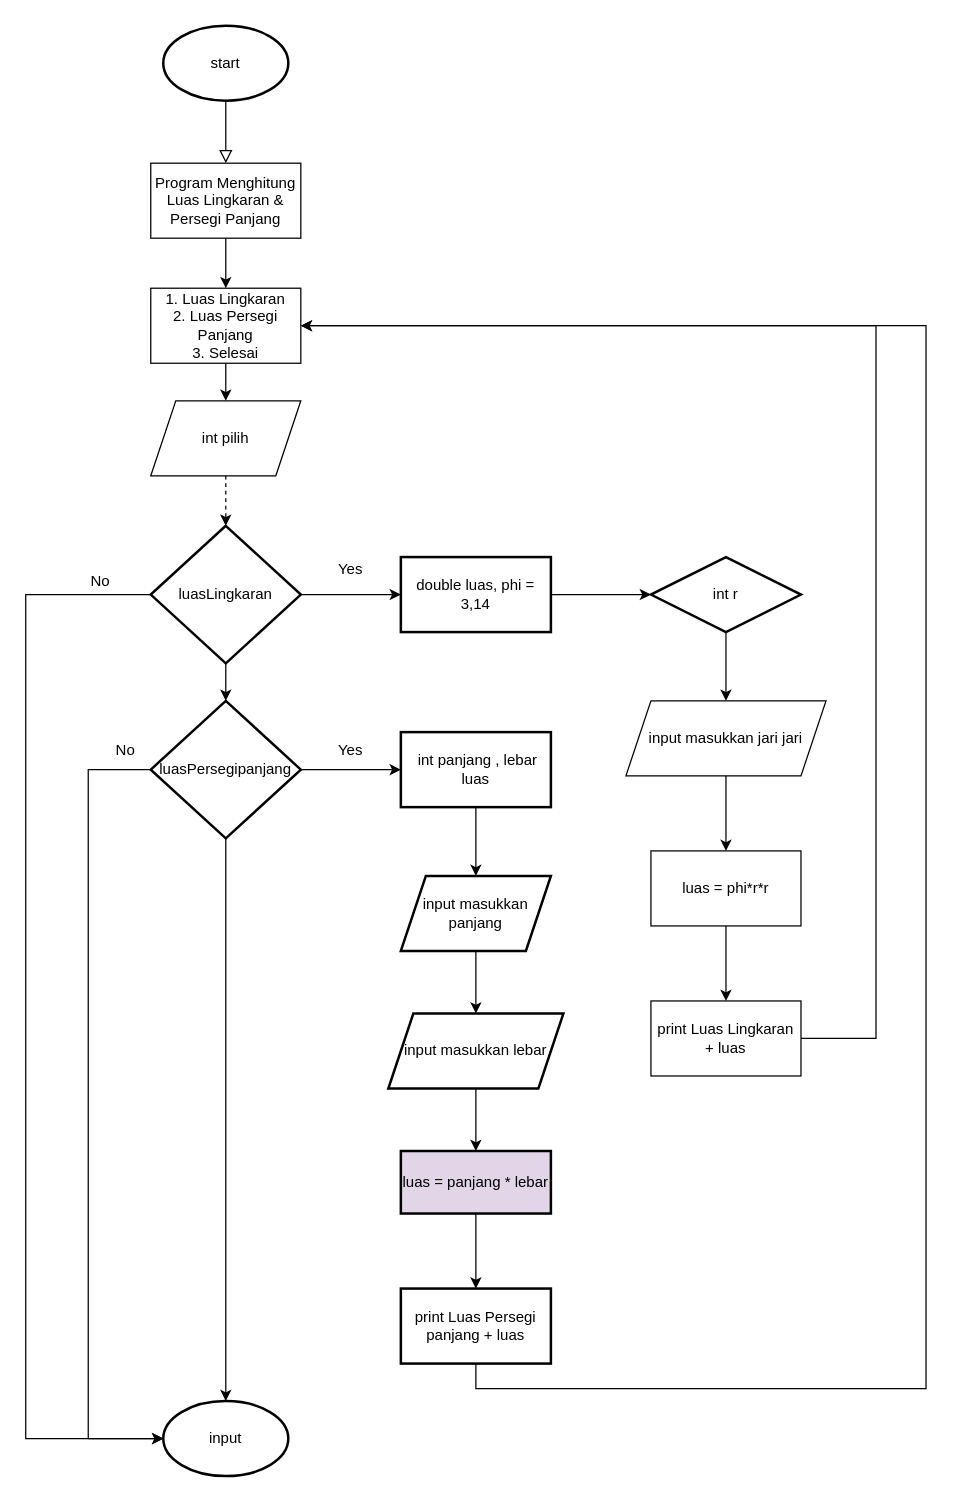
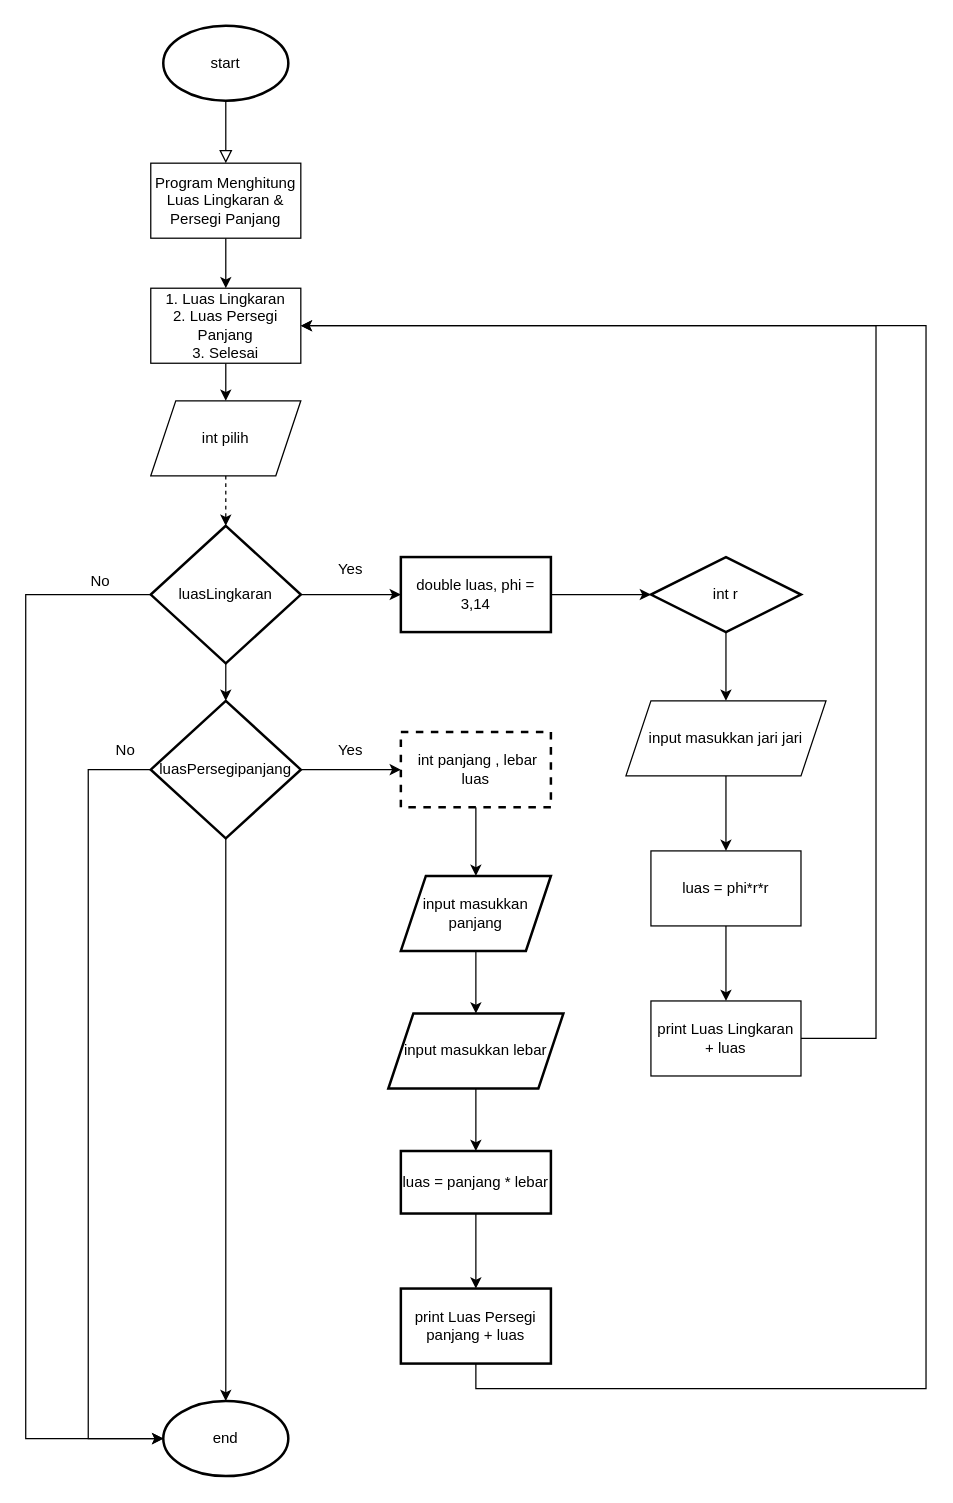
node "int panjang , lebar luas": style solid -> dashed
node "luas = panjang * lebar": fillcolor #e1d5e7 -> #ffffff
node "input": label "input" -> "end"
